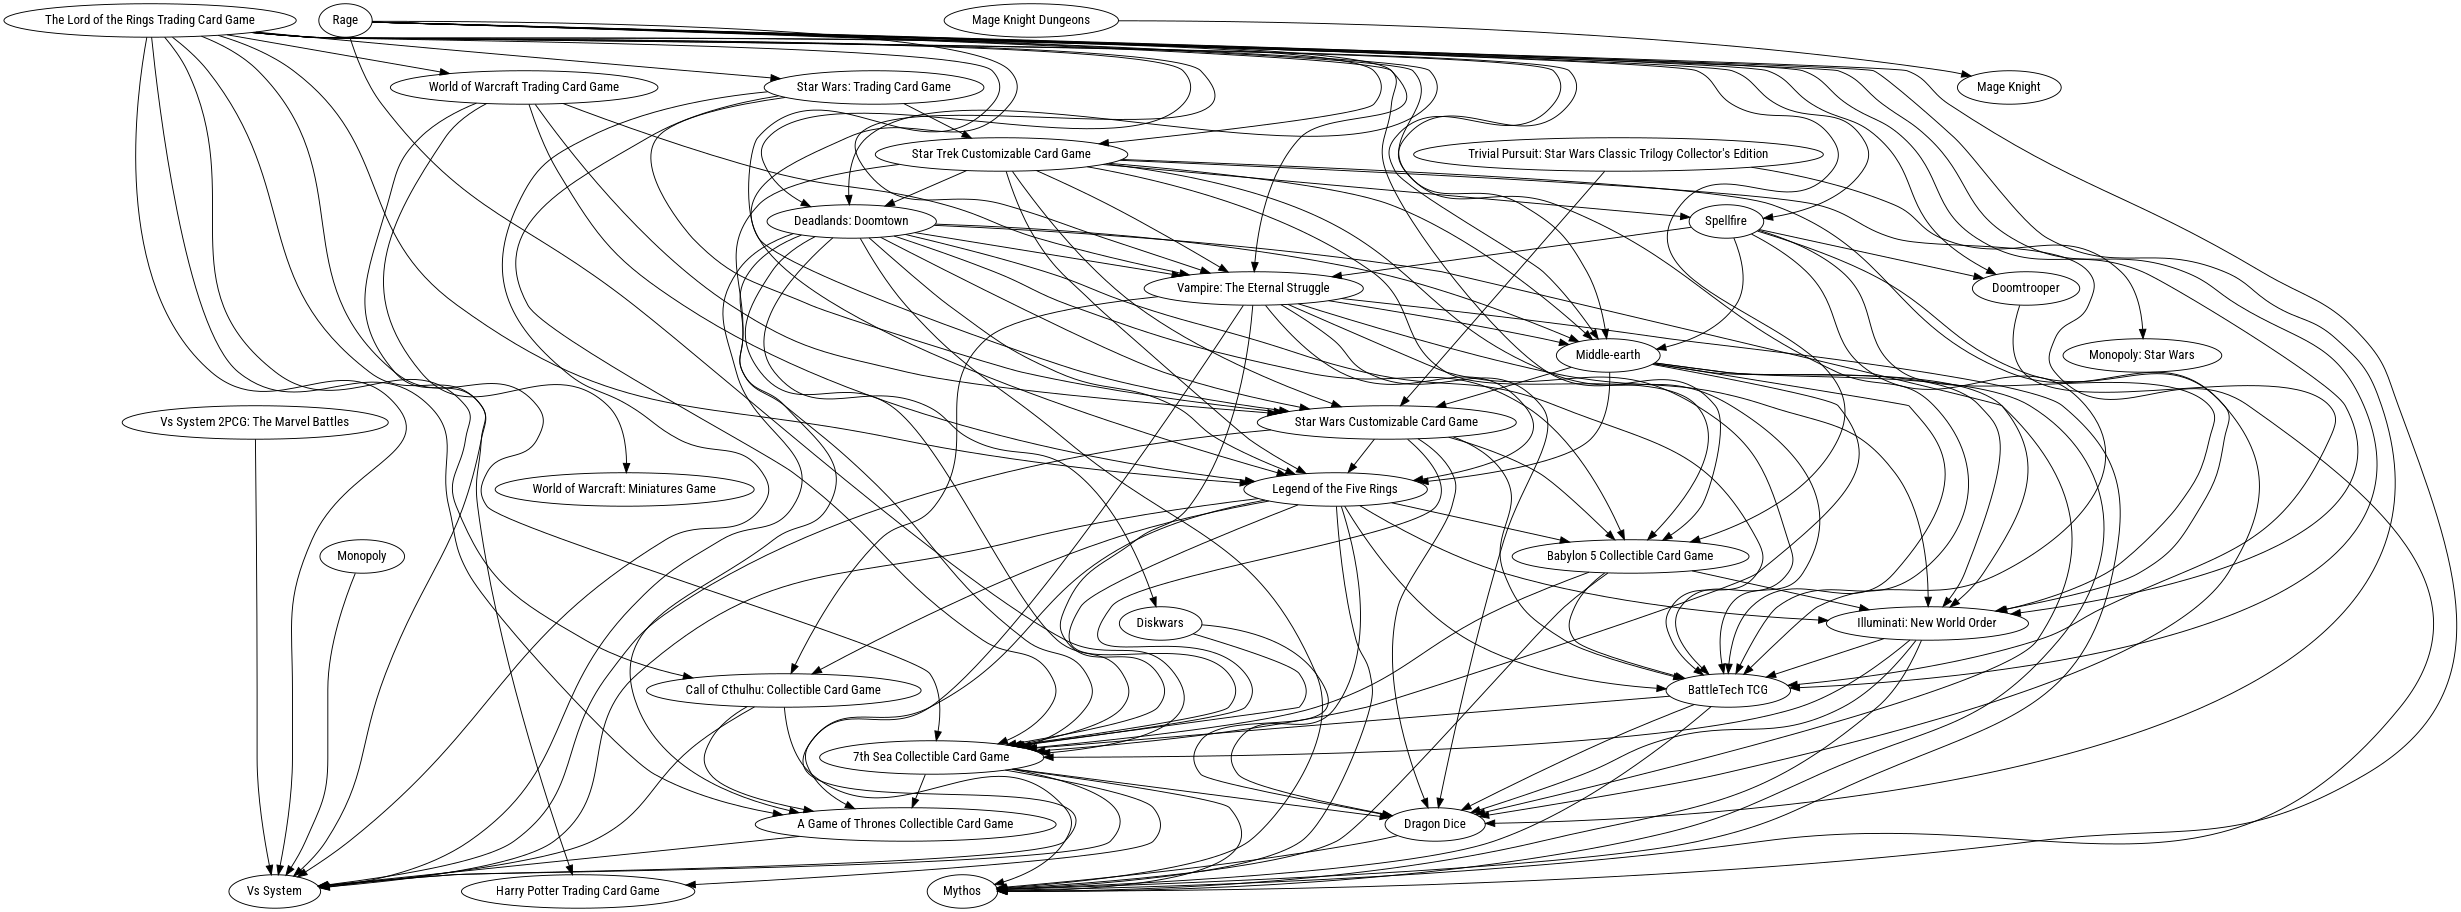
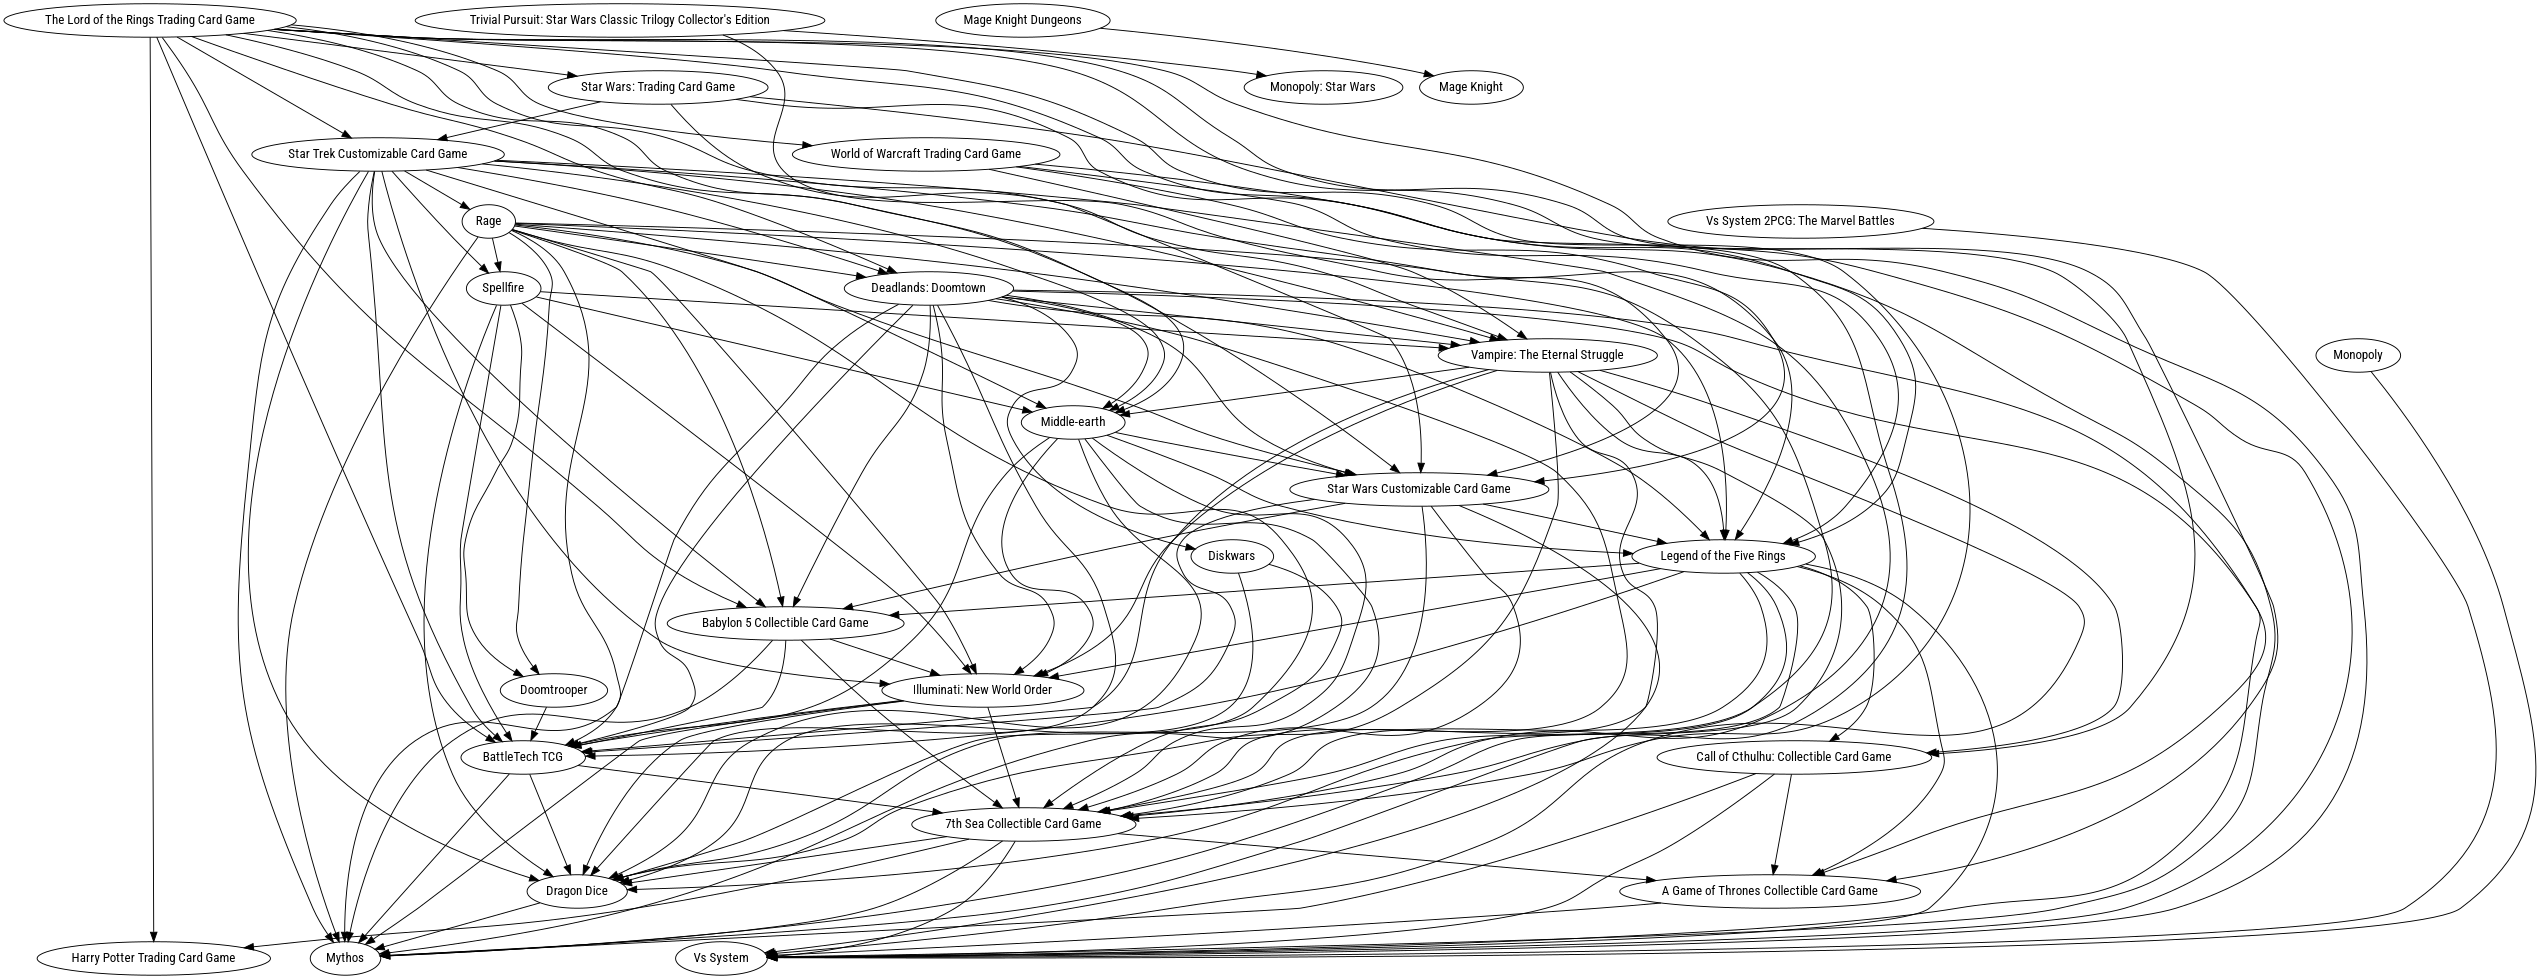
edge "Star Trek Customizable Card Game" -> "Rage": added
node "World of Warcraft: Miniatures Game": removed
edge "Star Trek Customizable Card Game" -> "Dragon Dice": added
edge "Deadlands: Doomtown" -> "Dragon Dice": added
